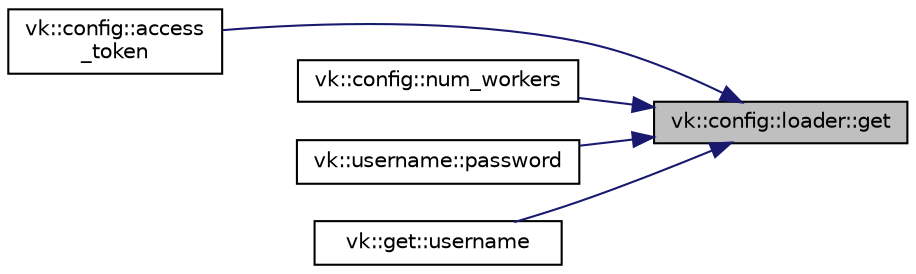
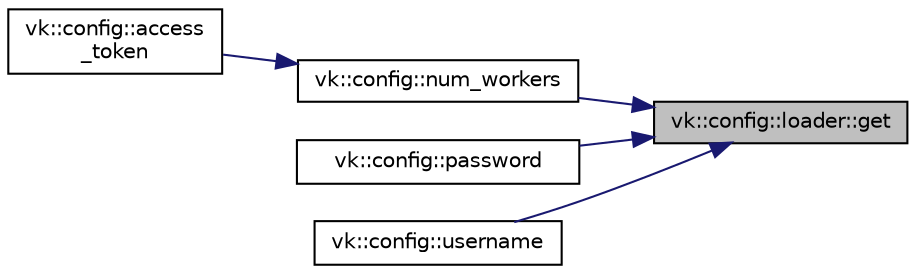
edge "vk::config::access _token" -> "vk::config::loader::get": now "vk::config::access _token" -> "vk::config::num_workers"
node "vk::username::password": label "vk::username::password" -> "vk::config::password"
node "vk::get::username": label "vk::get::username" -> "vk::config::username"
